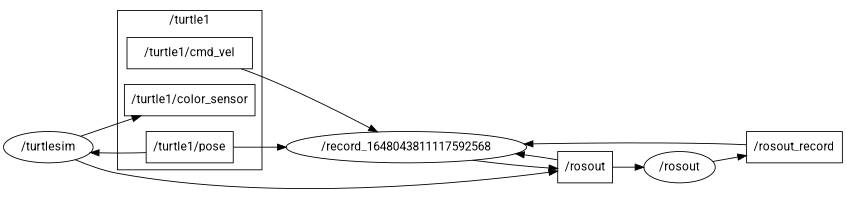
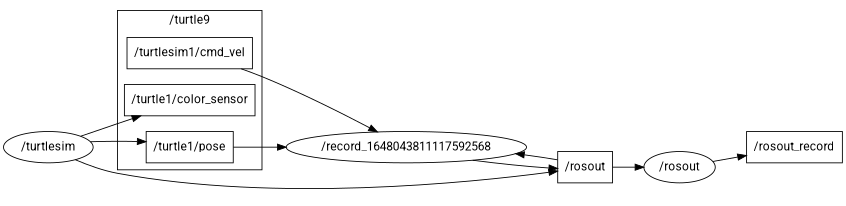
cluster "/turtle1": label "/turtle1" -> "/turtle9"
node "/turtle1/cmd_vel": label "/turtle1/cmd_vel" -> "/turtlesim1/cmd_vel"
edge "/rosout_record" -> "/record_1648043811117592568": removed
edge "/turtle1/pose" -> "/turtlesim": reversed
